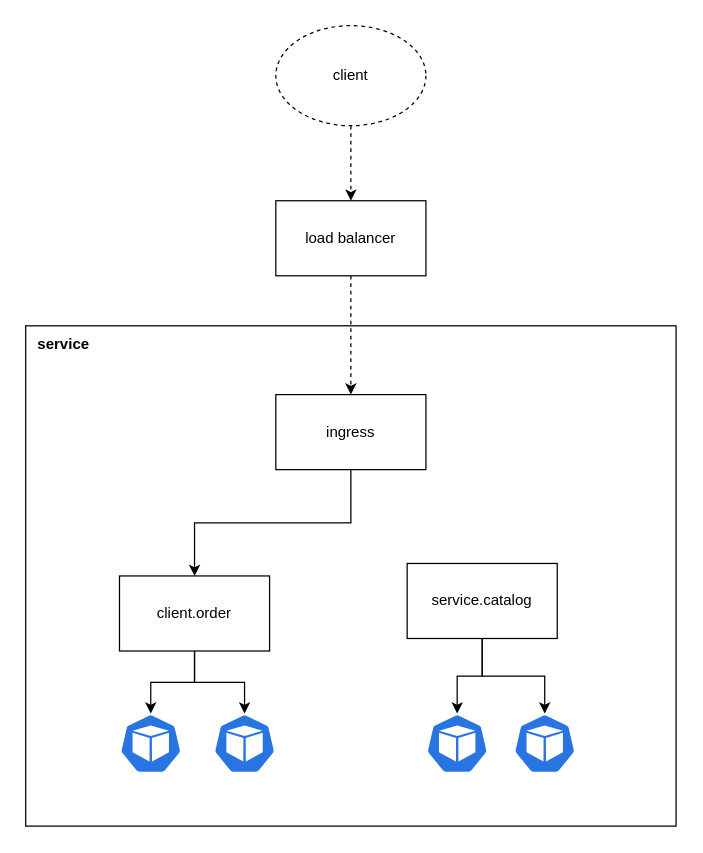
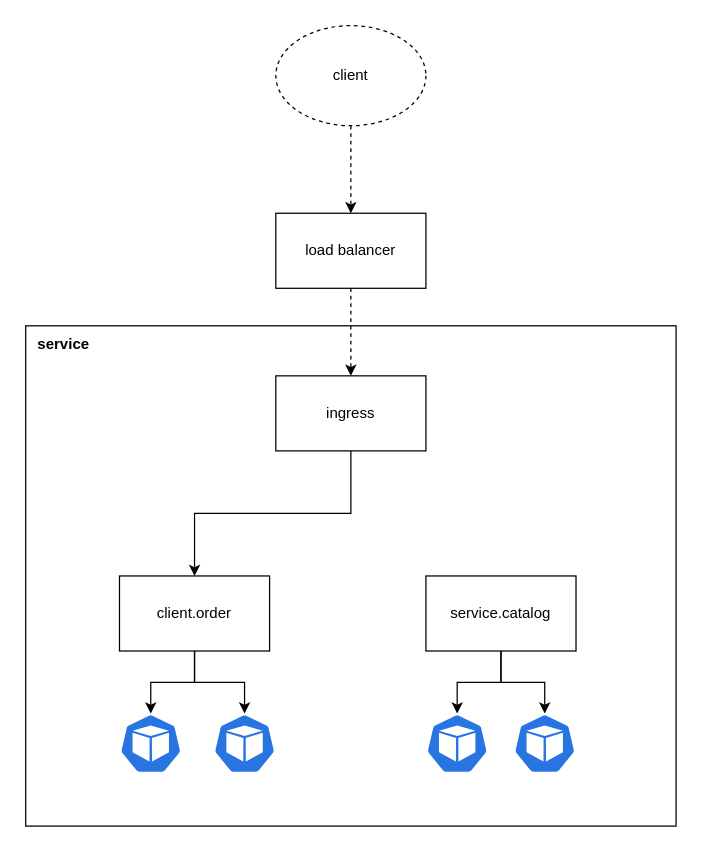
node "load balancer": moved (351, 238) -> (351, 251)
node "ingress": moved (351, 432) -> (351, 413)
node "service.catalog": moved (482, 601) -> (501, 613)
